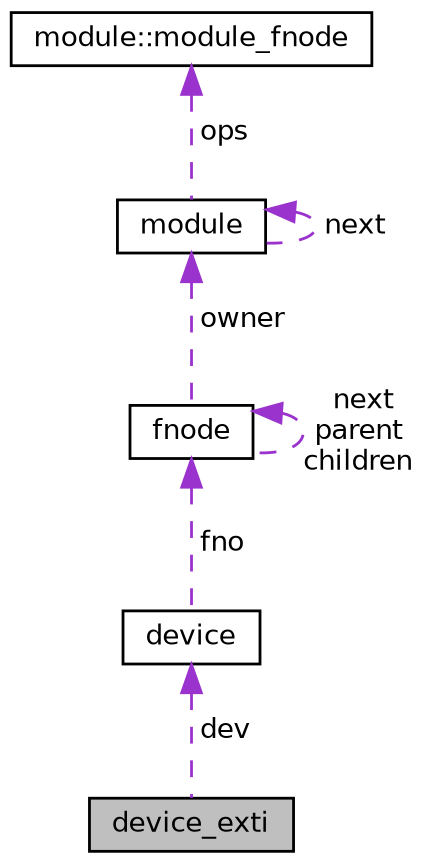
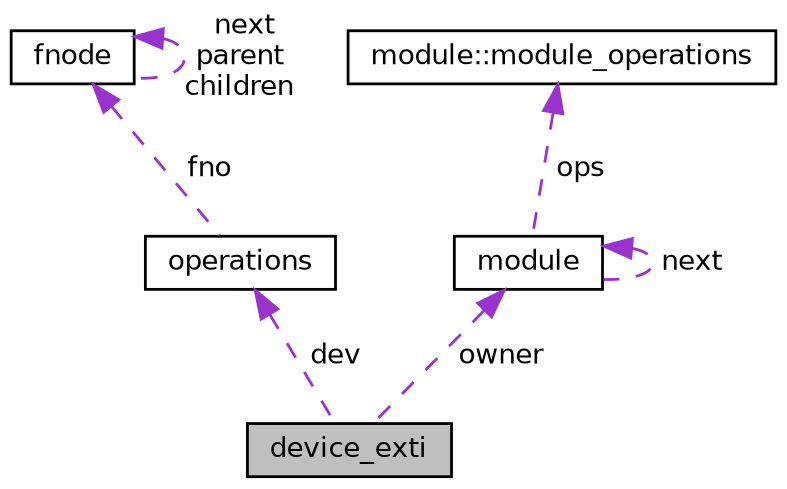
node "module::module_fnode": label "module::module_fnode" -> "module::module_operations"
edge "fnode" -> "module": now "device_exti" -> "module"
node "device": label "device" -> "operations"
